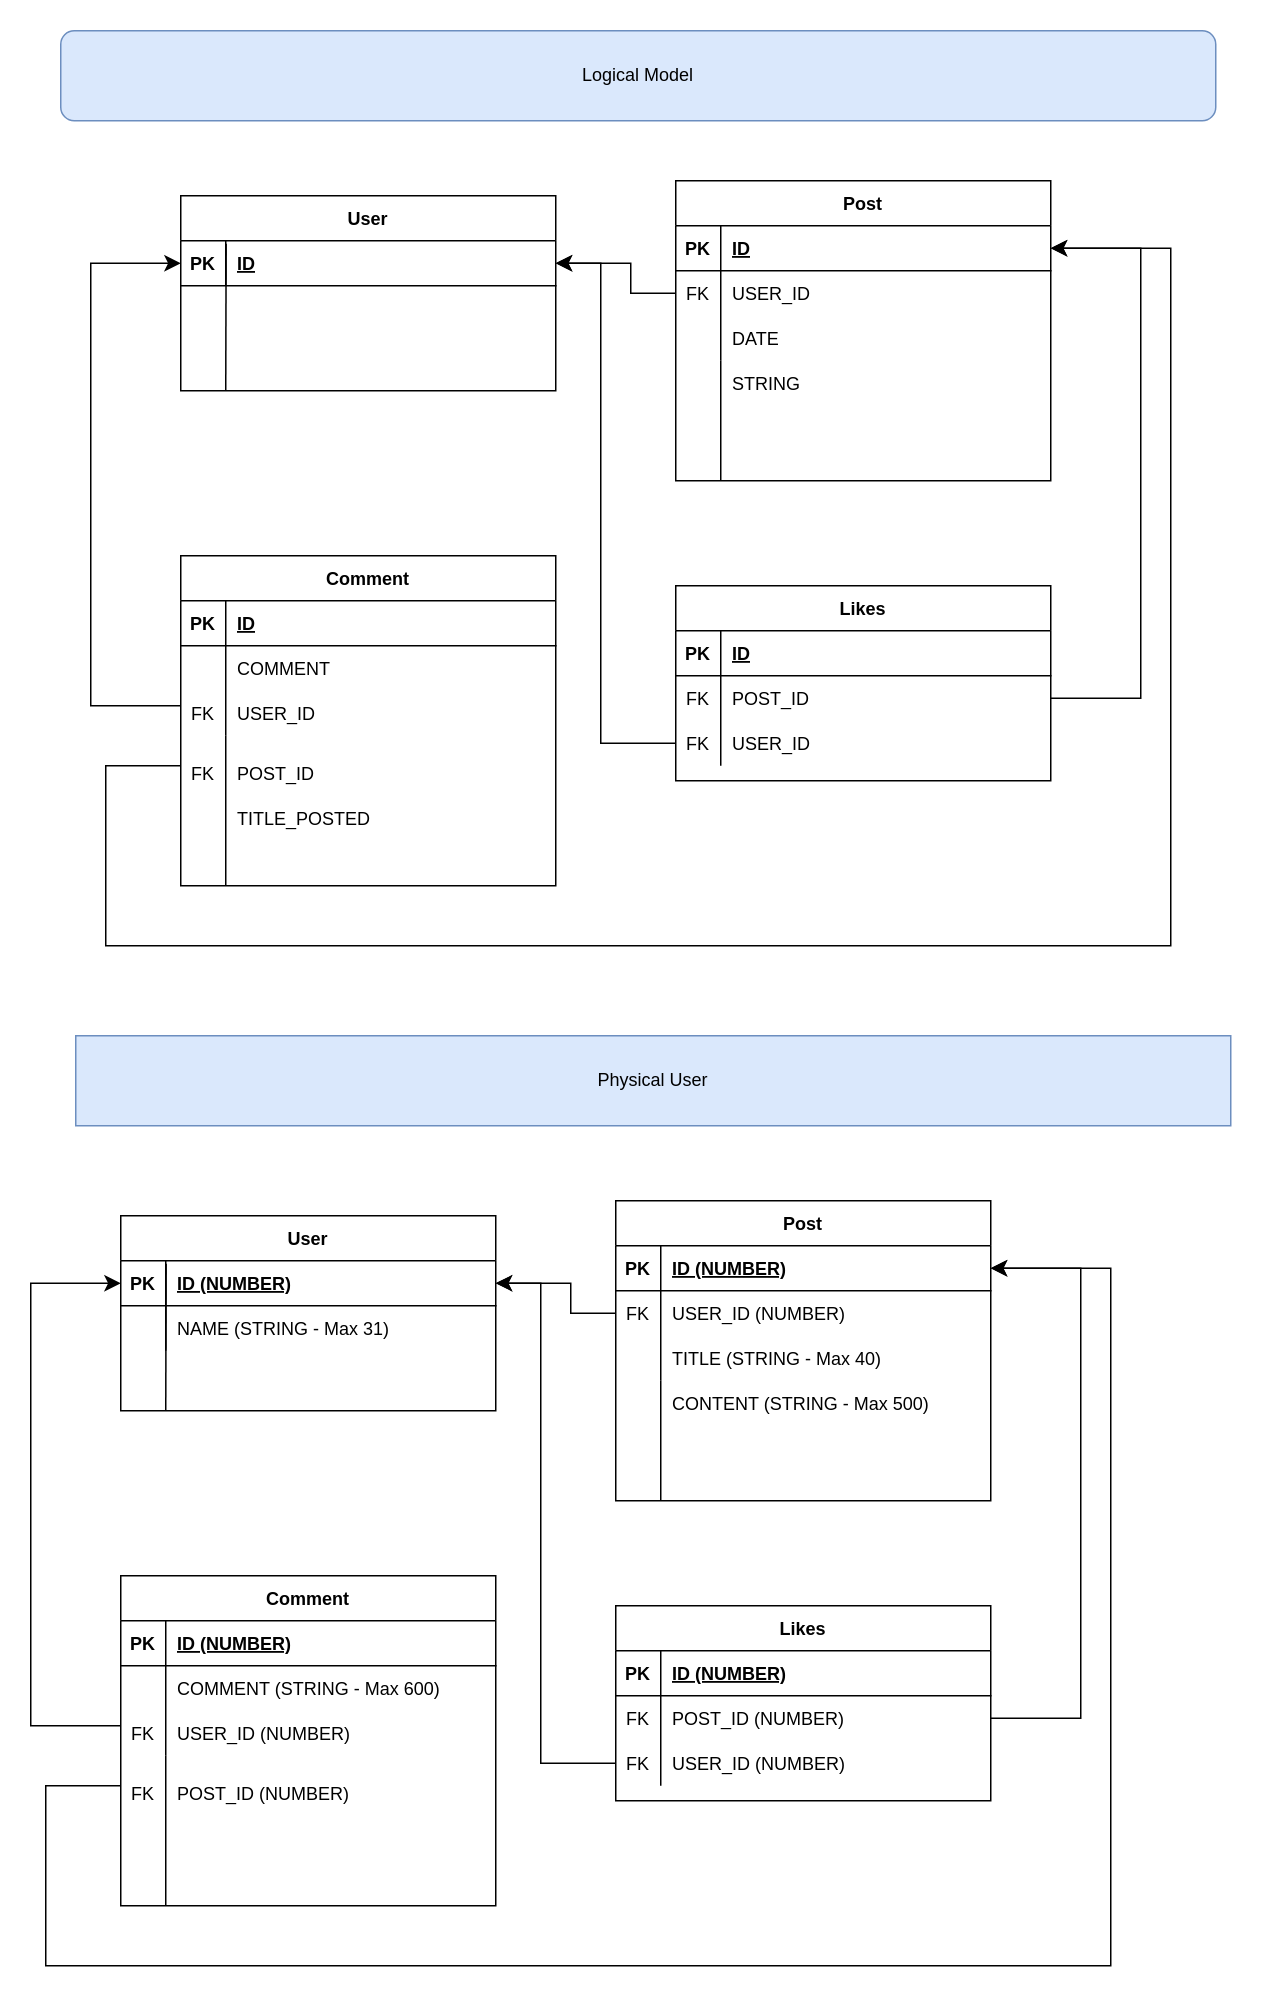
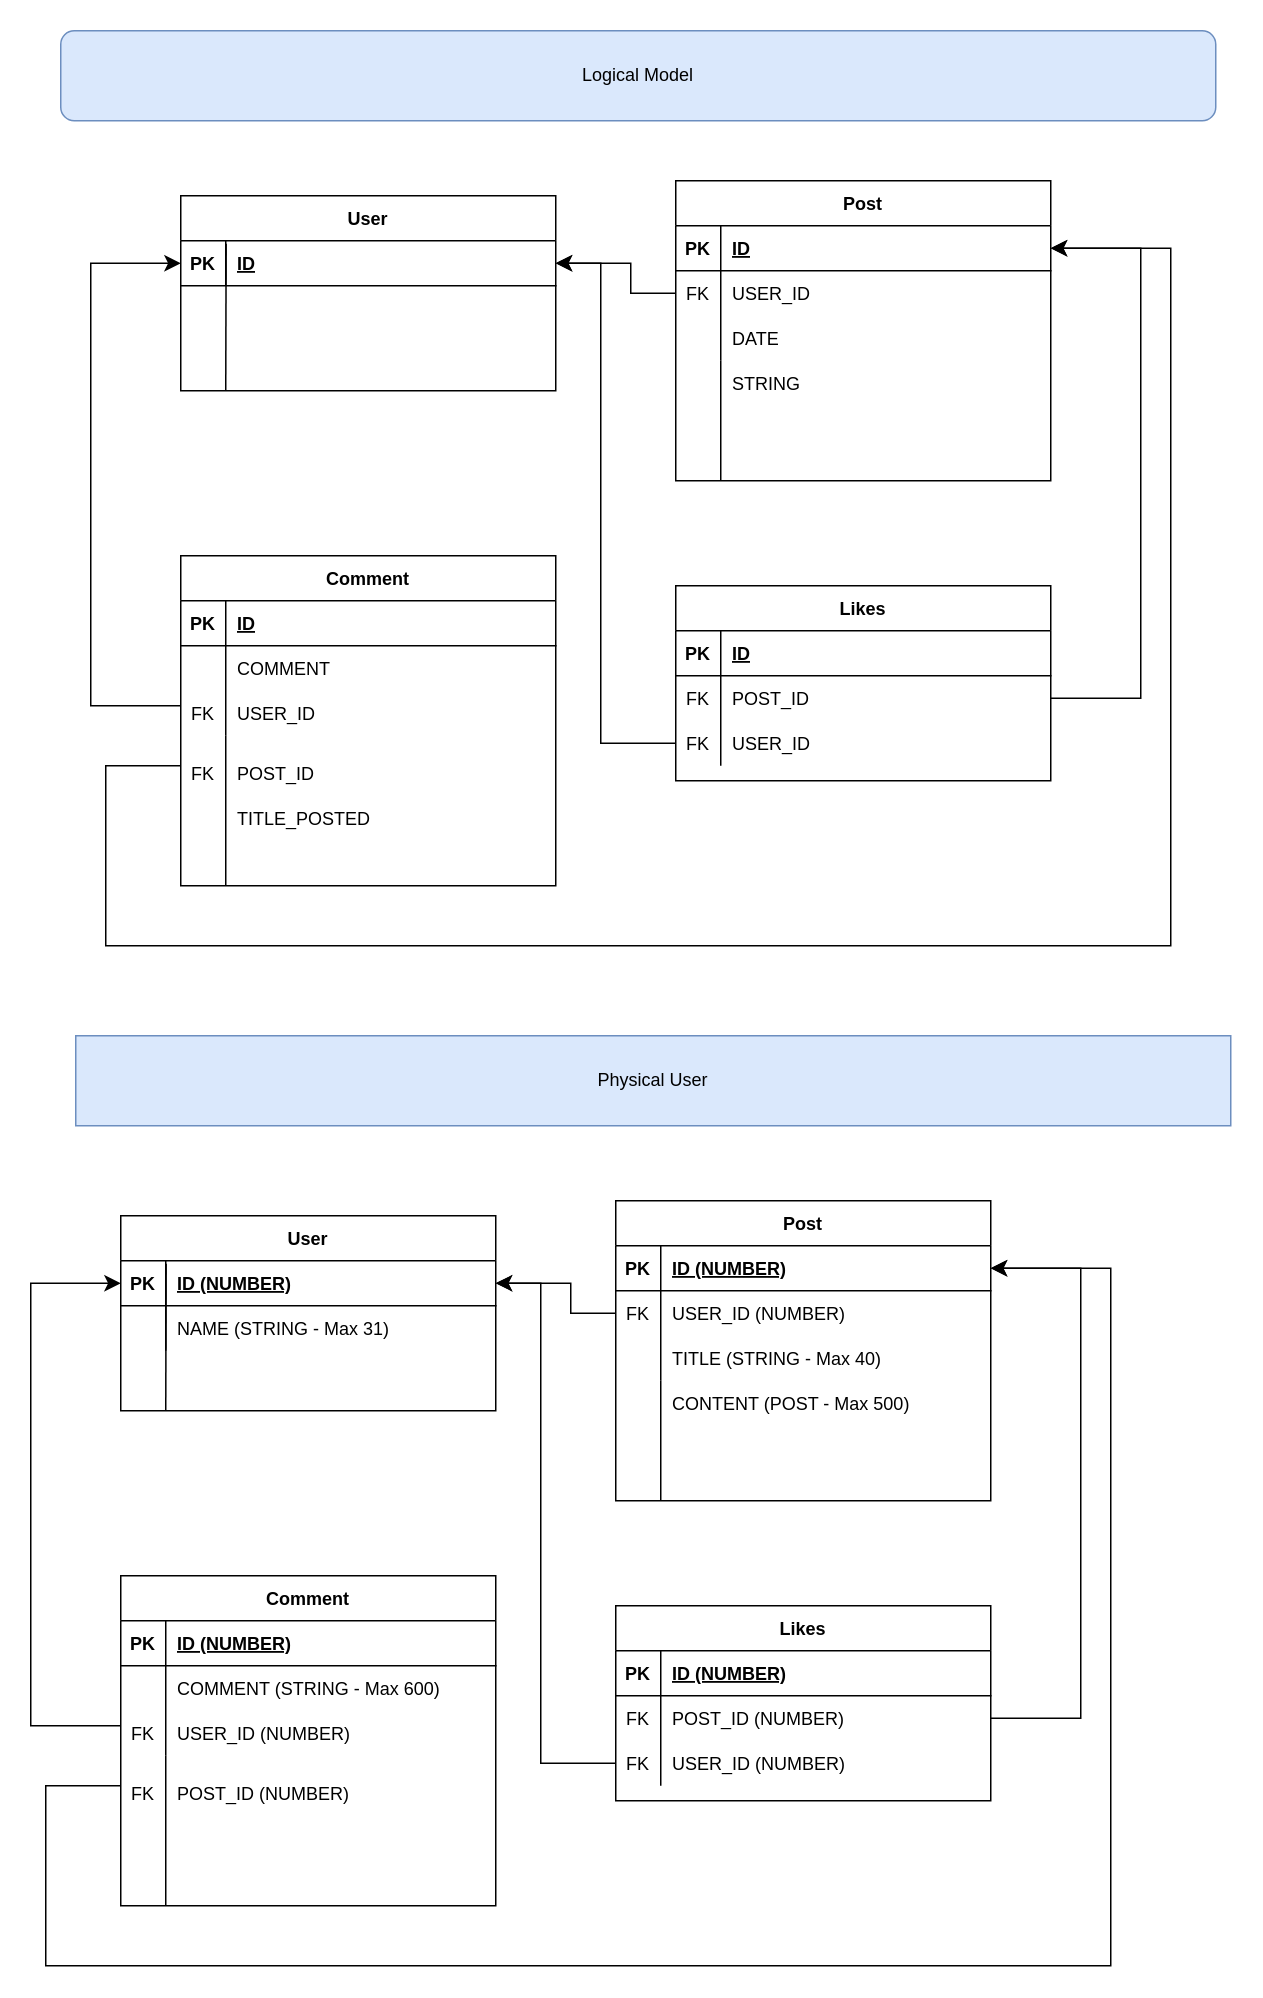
node "CONTENT (STRING - Max 500)": label "CONTENT (STRING - Max 500)" -> "CONTENT (POST - Max 500)"
